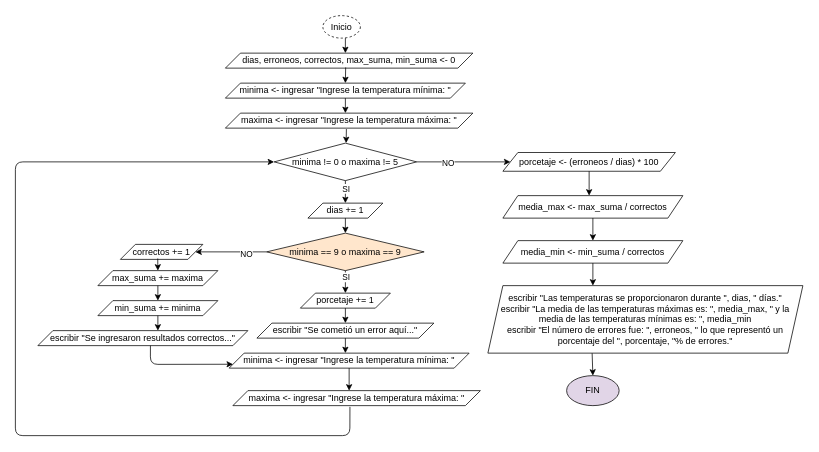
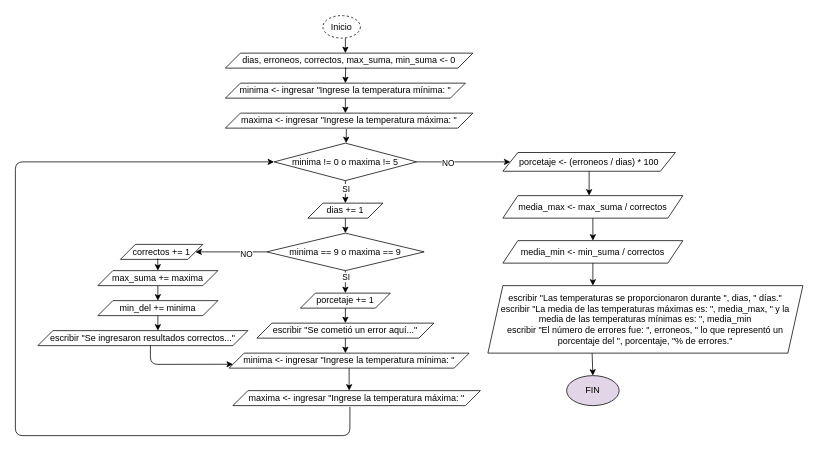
node "minima == 9 o maxima == 9": fillcolor #ffe6cc -> #ffffff
node "min_suma += minima": label "min_suma += minima" -> "min_del += minima"
